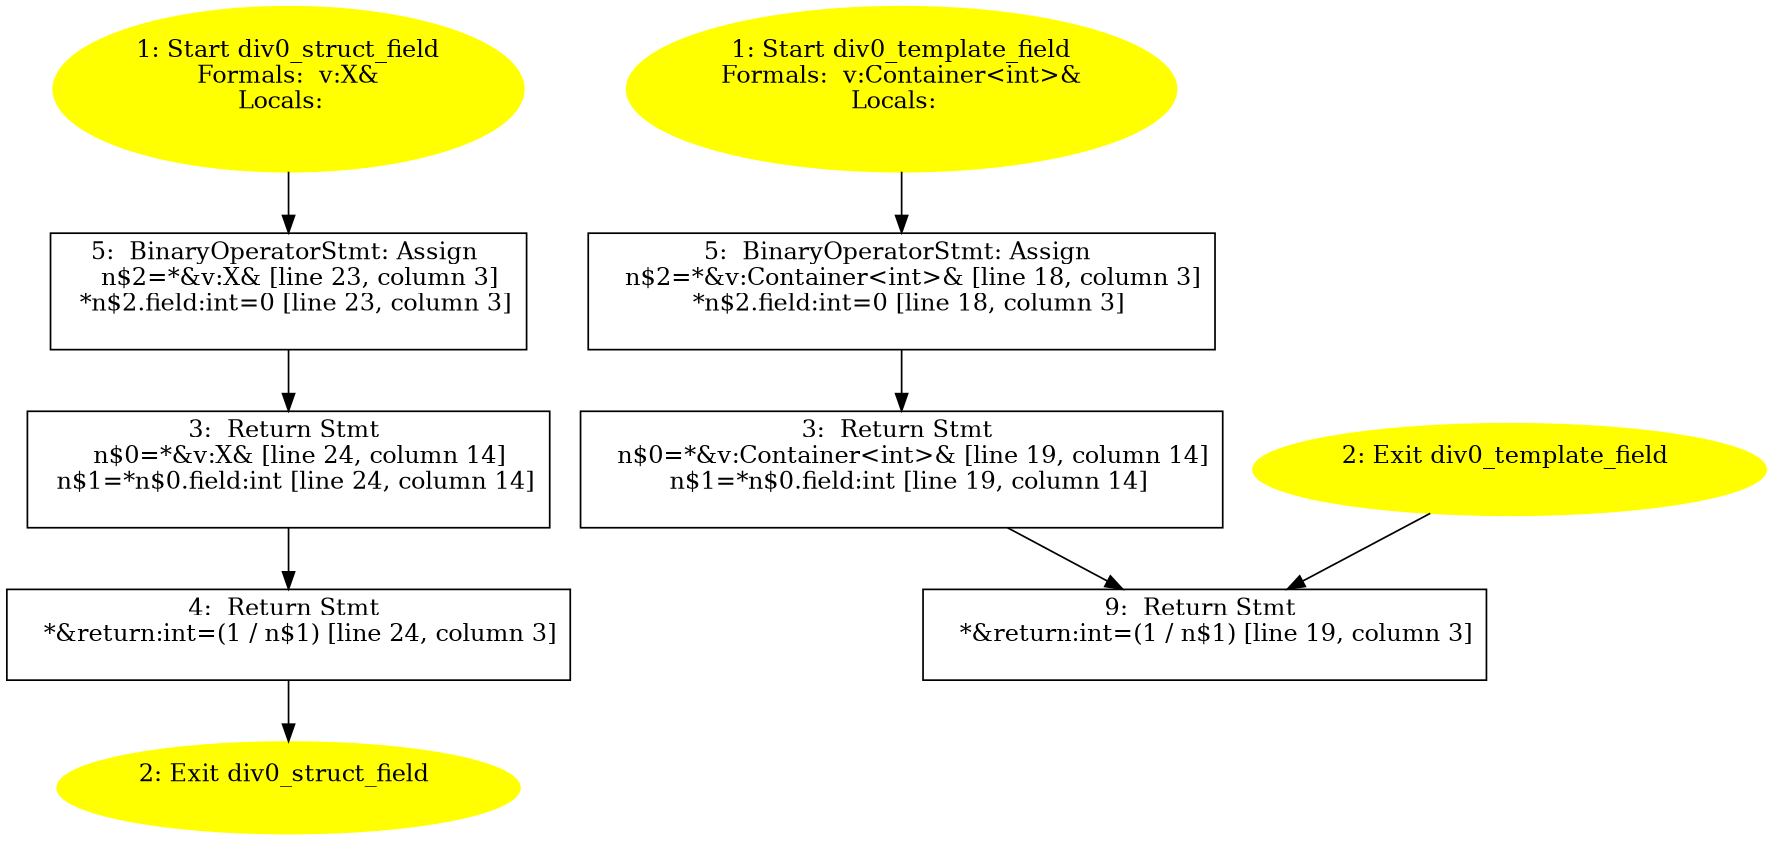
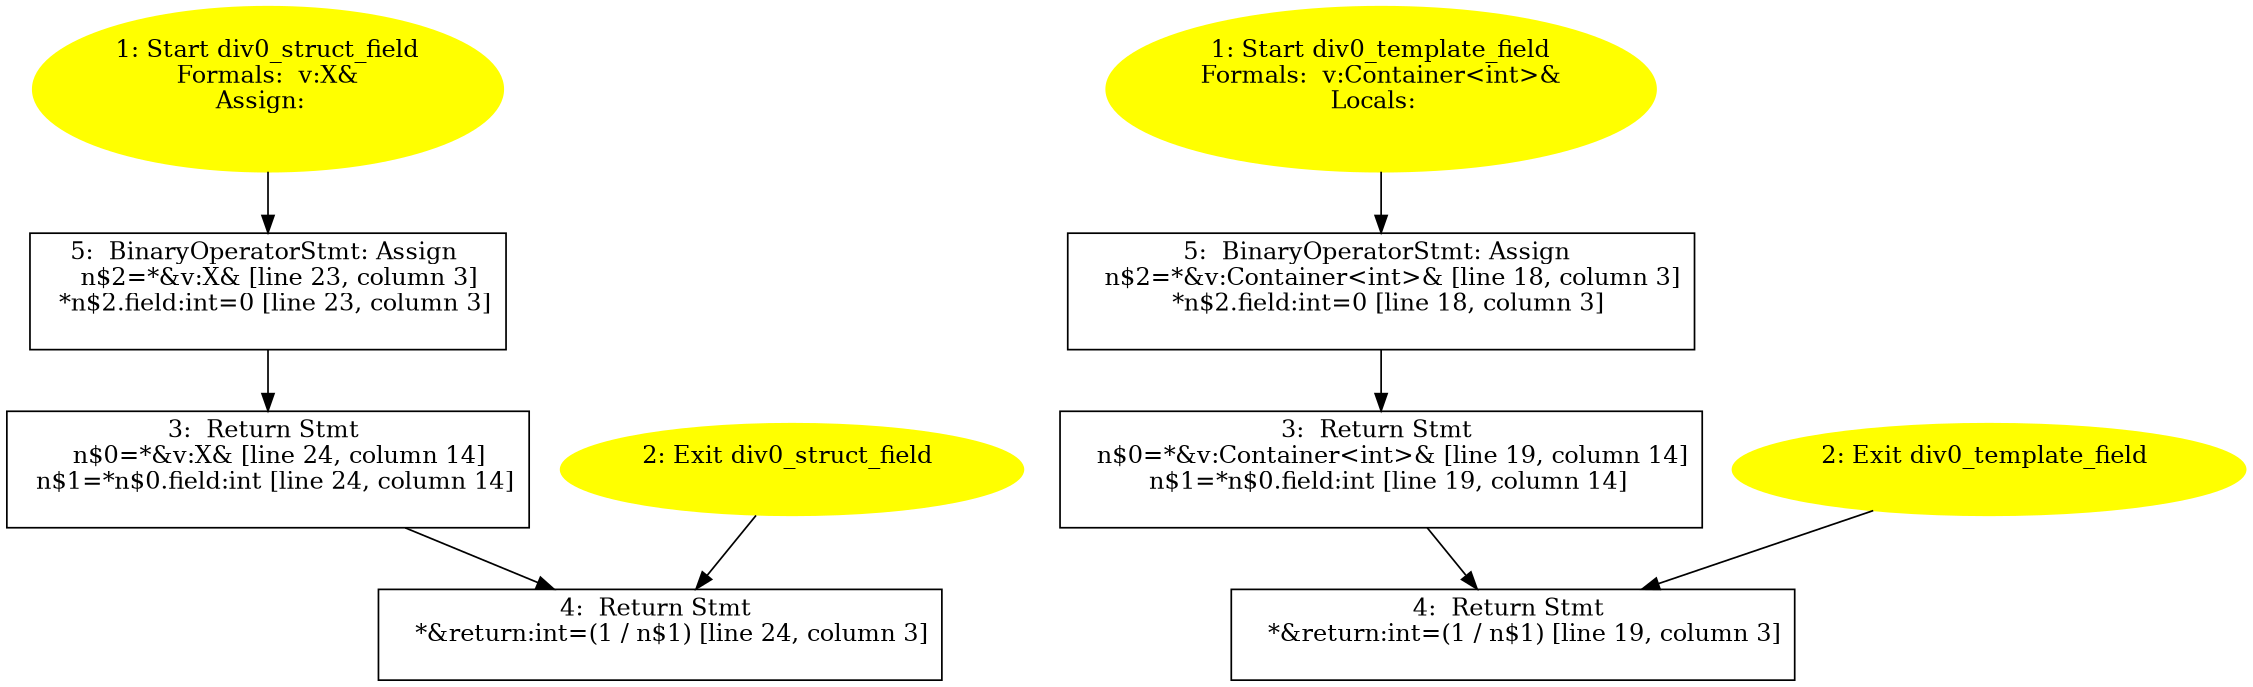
node "1: Start div0_struct_field Formals:  v:X& Locals:": label "1: Start div0_struct_field Formals:  v:X& Locals:" -> "1: Start div0_struct_field Formals:  v:X& Assign:"
node "9:  Return Stmt *&return:int=(1 / n$1) [line 19, column 3]": label "9:  Return Stmt *&return:int=(1 / n$1) [line 19, column 3]" -> "4:  Return Stmt *&return:int=(1 / n$1) [line 19, column 3]"
edge "4:  Return Stmt *&return:int=(1 / n$1) [line 24, column 3]" -> "2: Exit div0_struct_field": reversed
